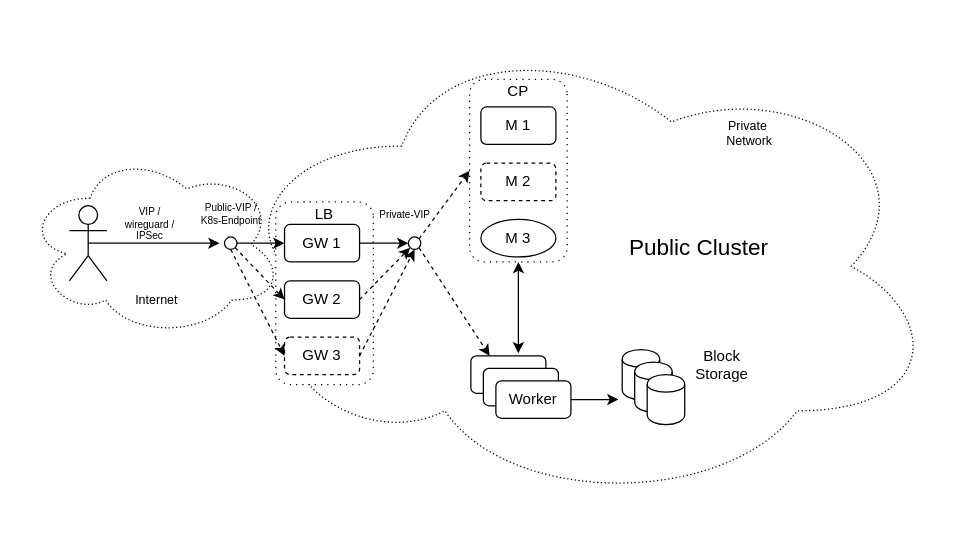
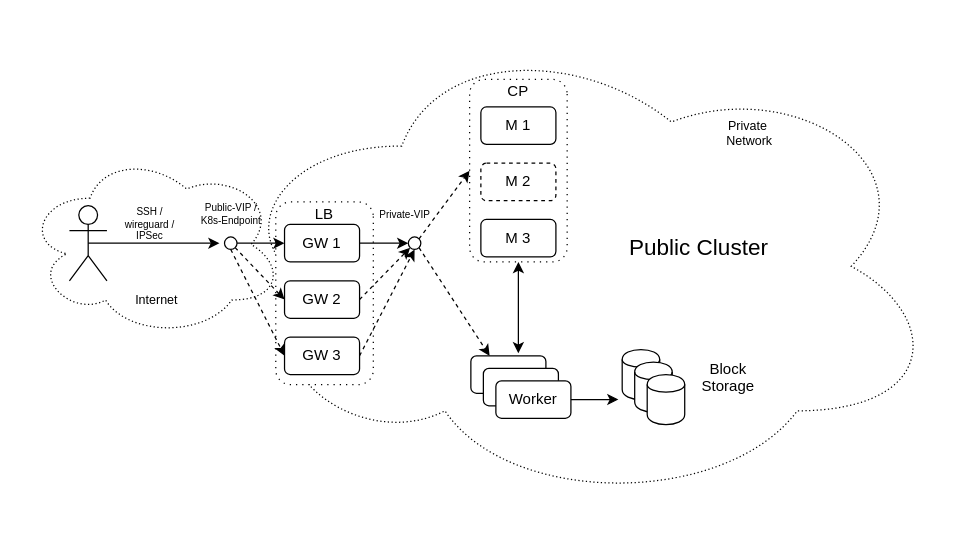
node "VIP / wireguard / IPSec": label "VIP / wireguard / IPSec" -> "SSH / wireguard / IPSec"
node "M 3": shape ellipse -> rounded rectangle
node "GW 3": style dashed -> solid
node "Block Storage": moved (722, 374) -> (728, 387)
